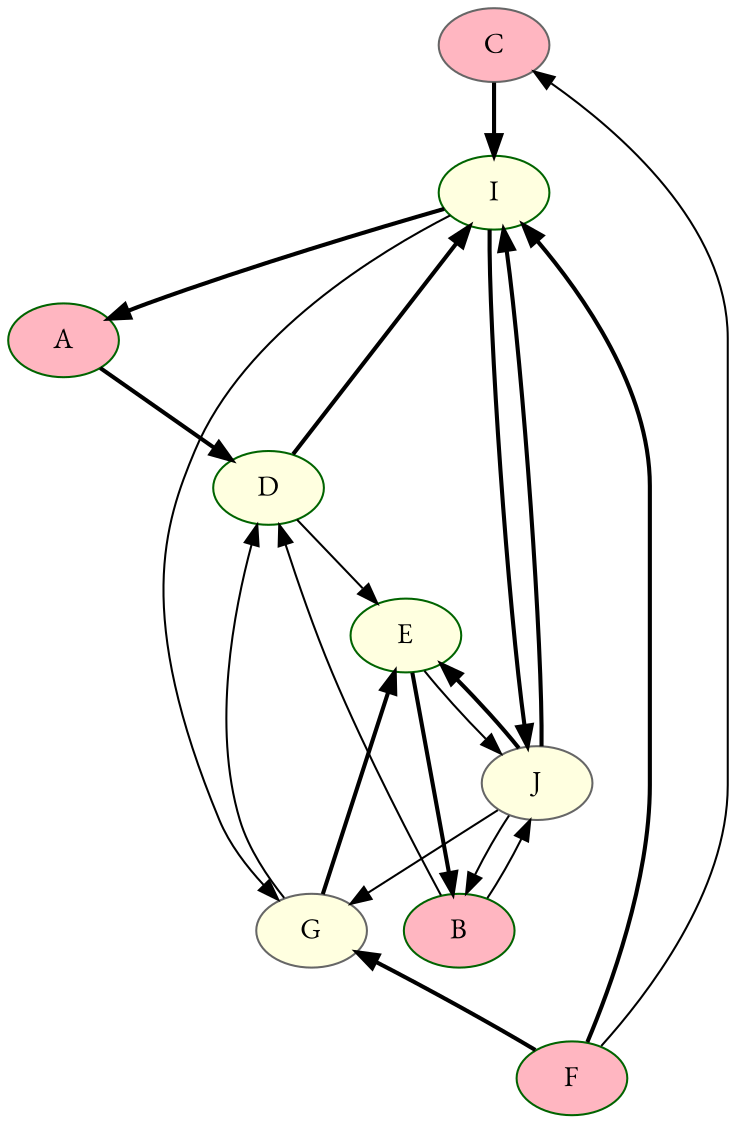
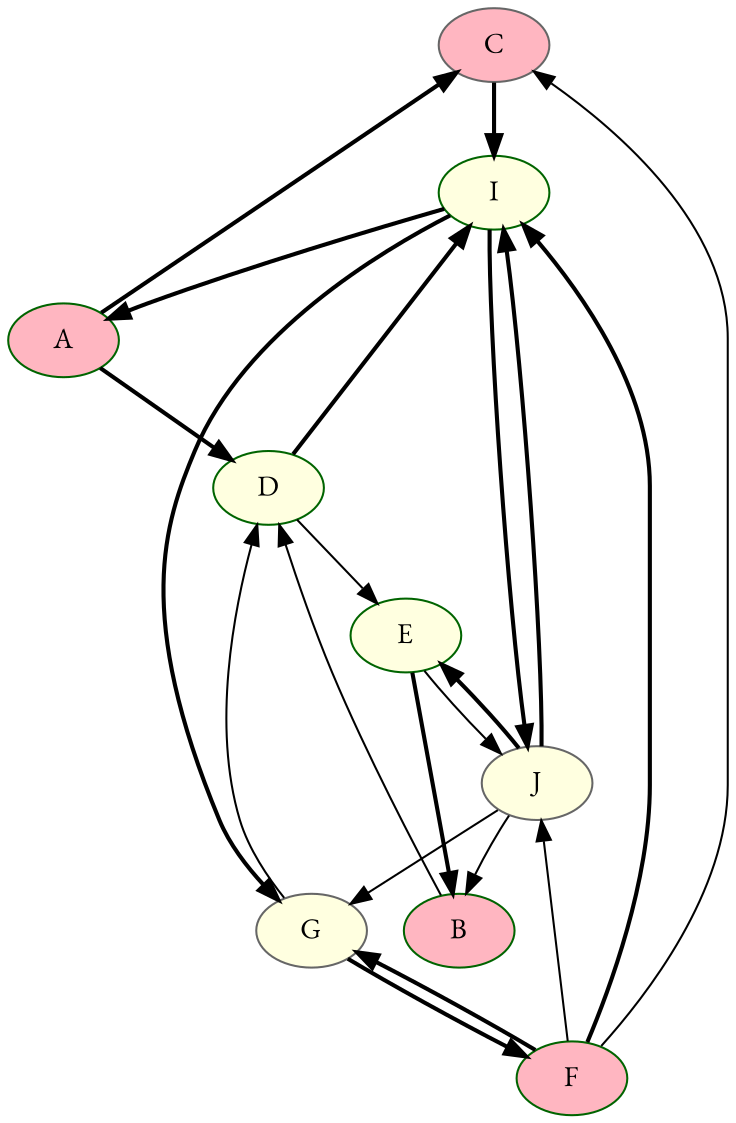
edge "A" -> "C": added
edge "I" -> "G": style solid -> bold
edge "G" -> "E": now "G" -> "F"
edge "B" -> "J": now "F" -> "J"
